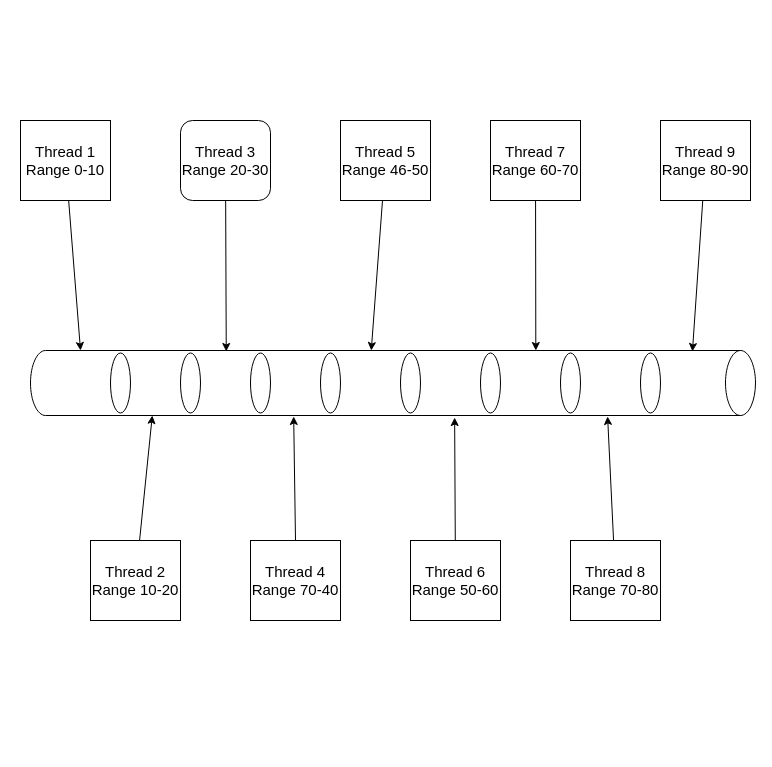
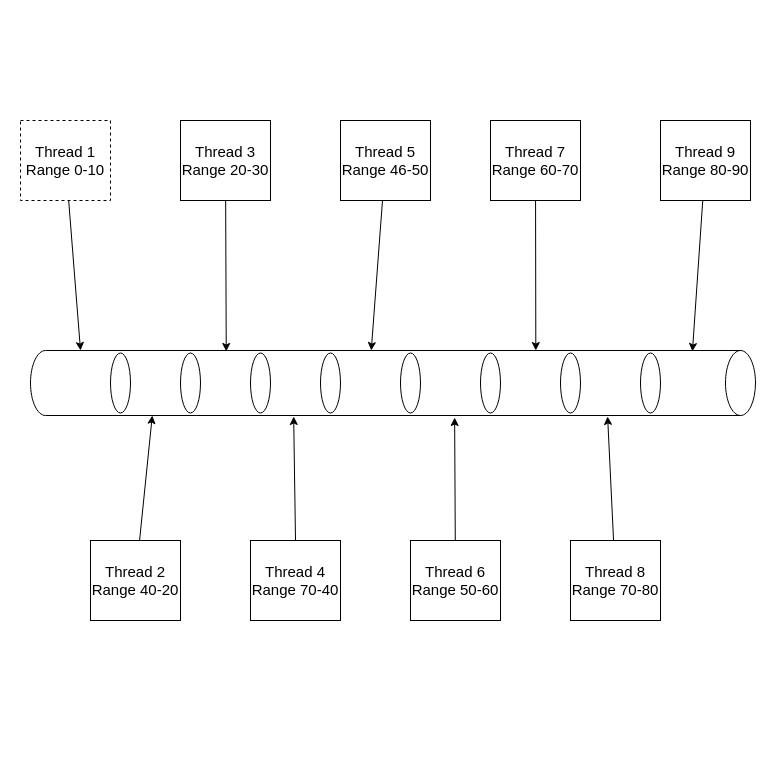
node "Thread 1Range 0-10": style solid -> dashed
node "Thread 3Range 20-30": shape rounded rectangle -> rectangle
node "Thread 2Range 10-20": label "Thread 2Range 10-20" -> "Thread 2Range 40-20"
